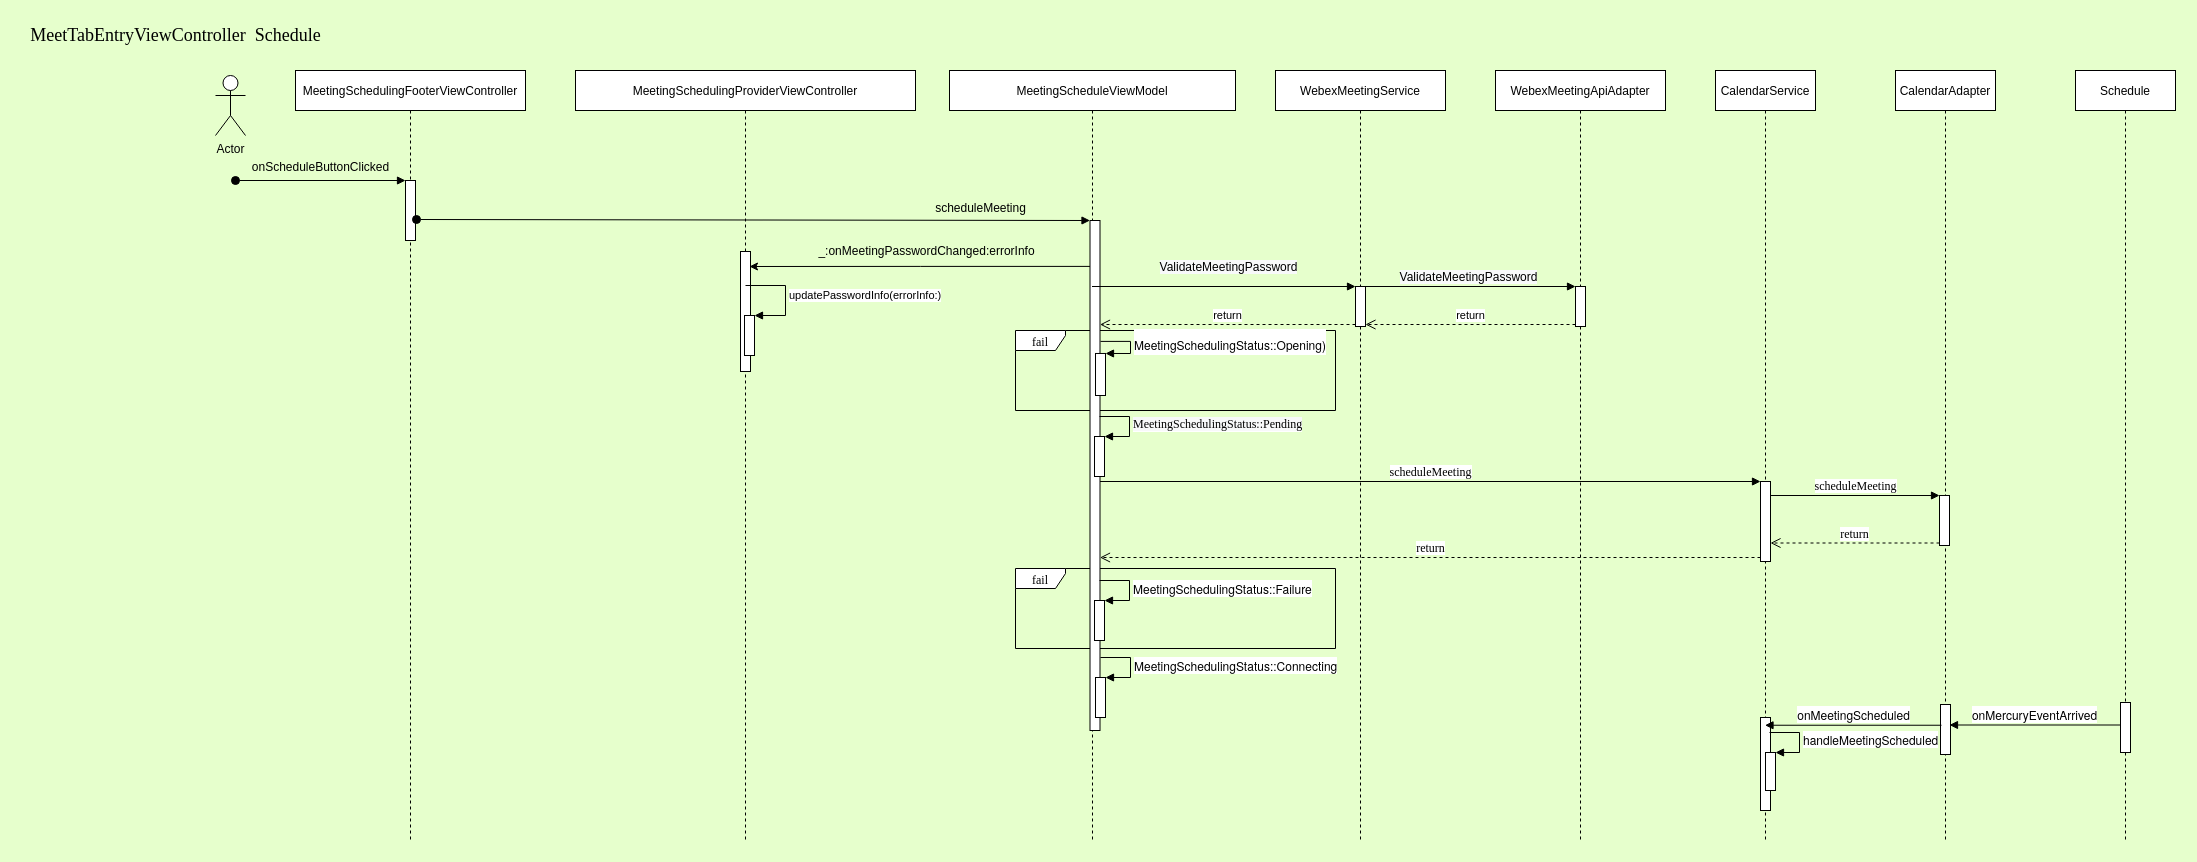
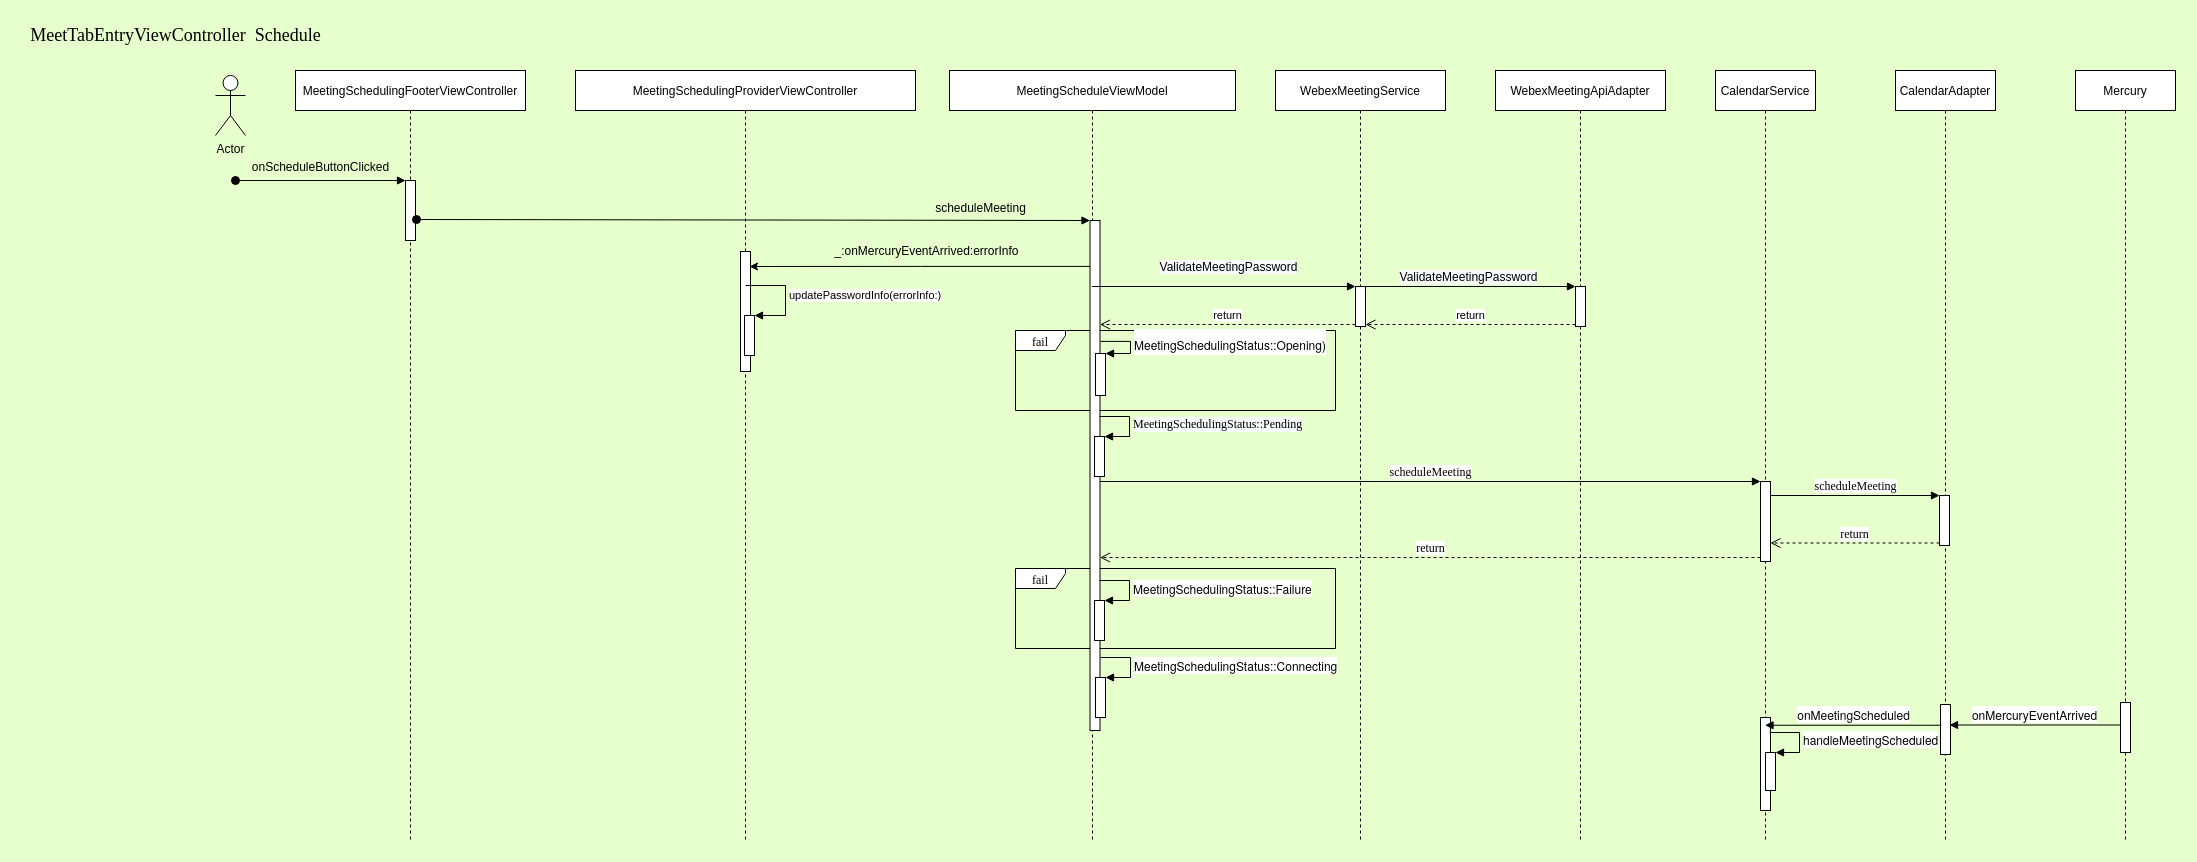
node "Schedule": label "Schedule" -> "Mercury"
node "_:onMeetingPasswordChanged:errorInfo": label "_:onMeetingPasswordChanged:errorInfo" -> "_:onMercuryEventArrived:errorInfo"
